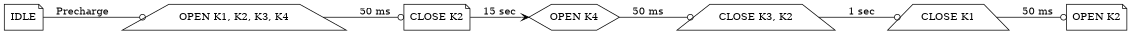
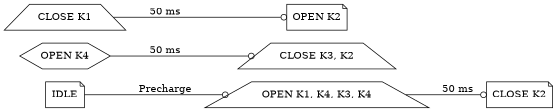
node "OPEN K1, K2, K3, K4": label "OPEN K1, K2, K3, K4" -> "OPEN K1, K4, K3, K4"
edge "CLOSE K2" -> "OPEN K4": removed, label "15 sec"
edge "CLOSE K3, K2" -> "CLOSE K1": removed, label "1 sec"
